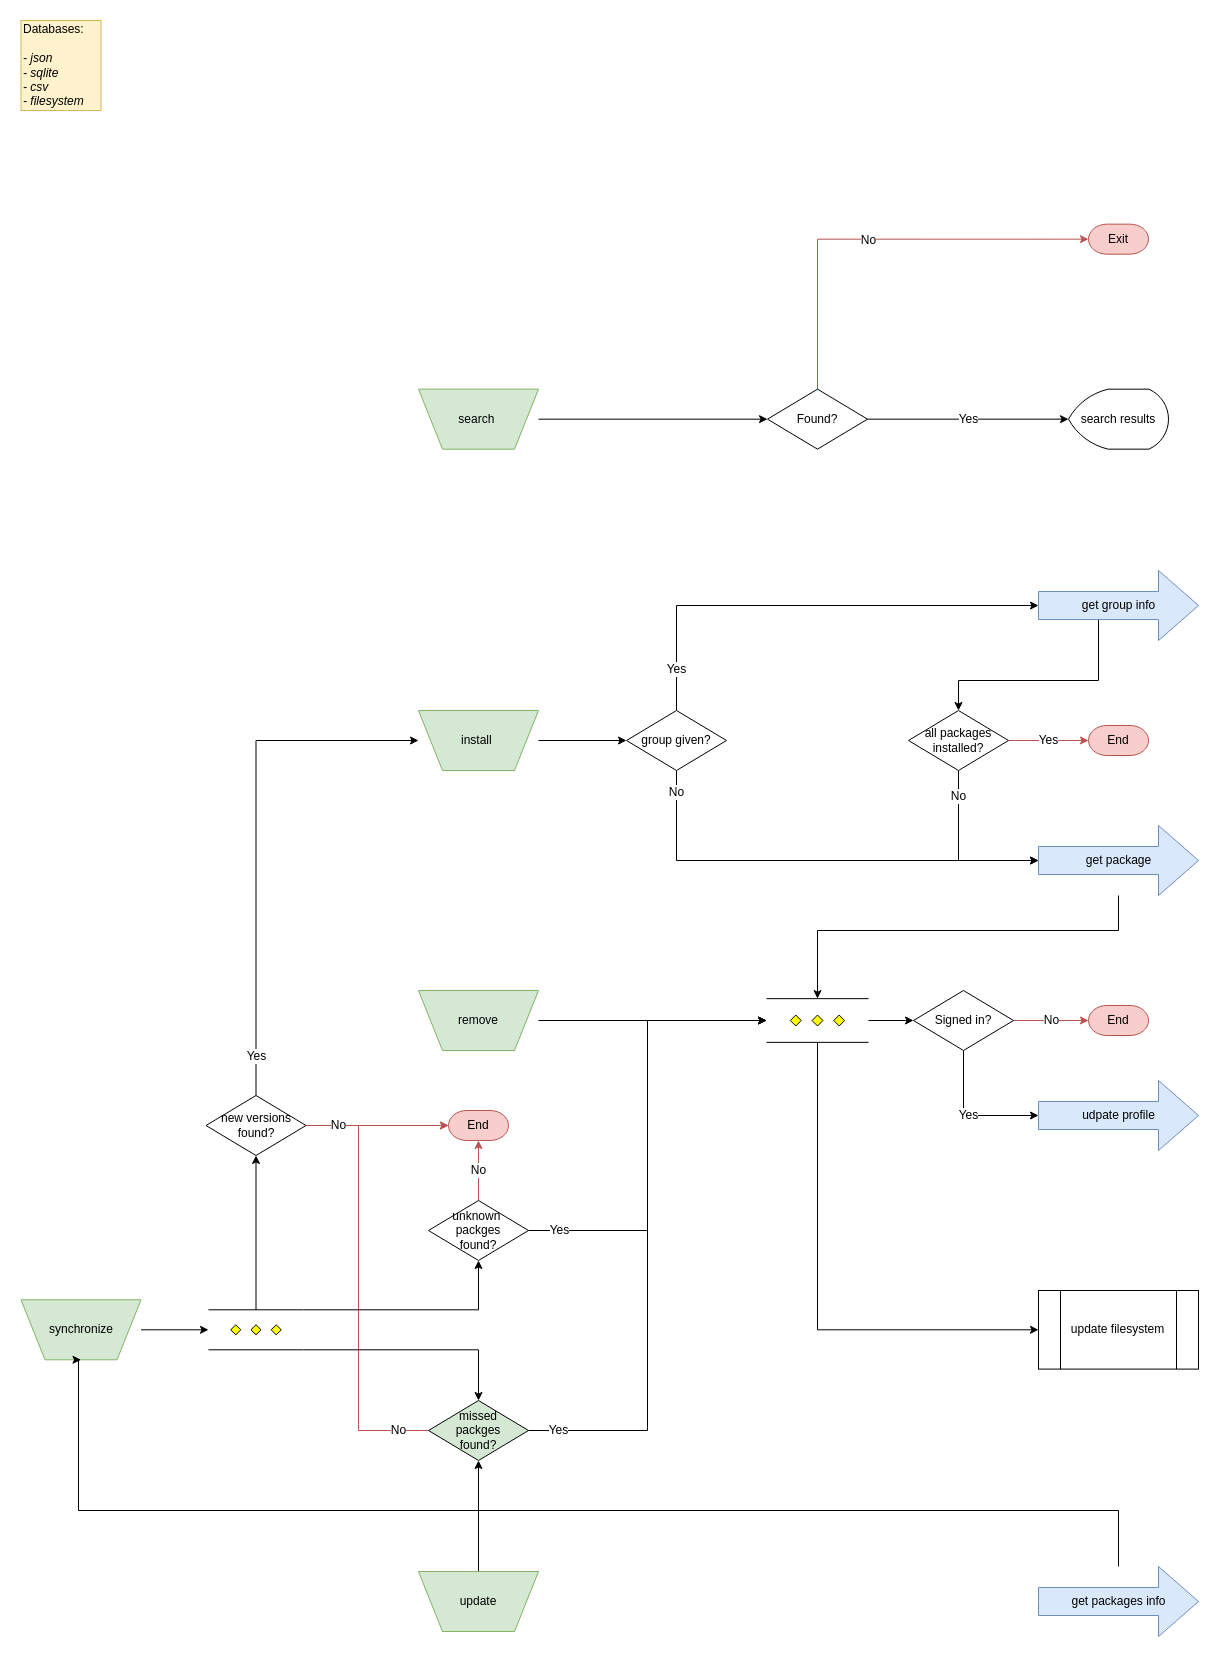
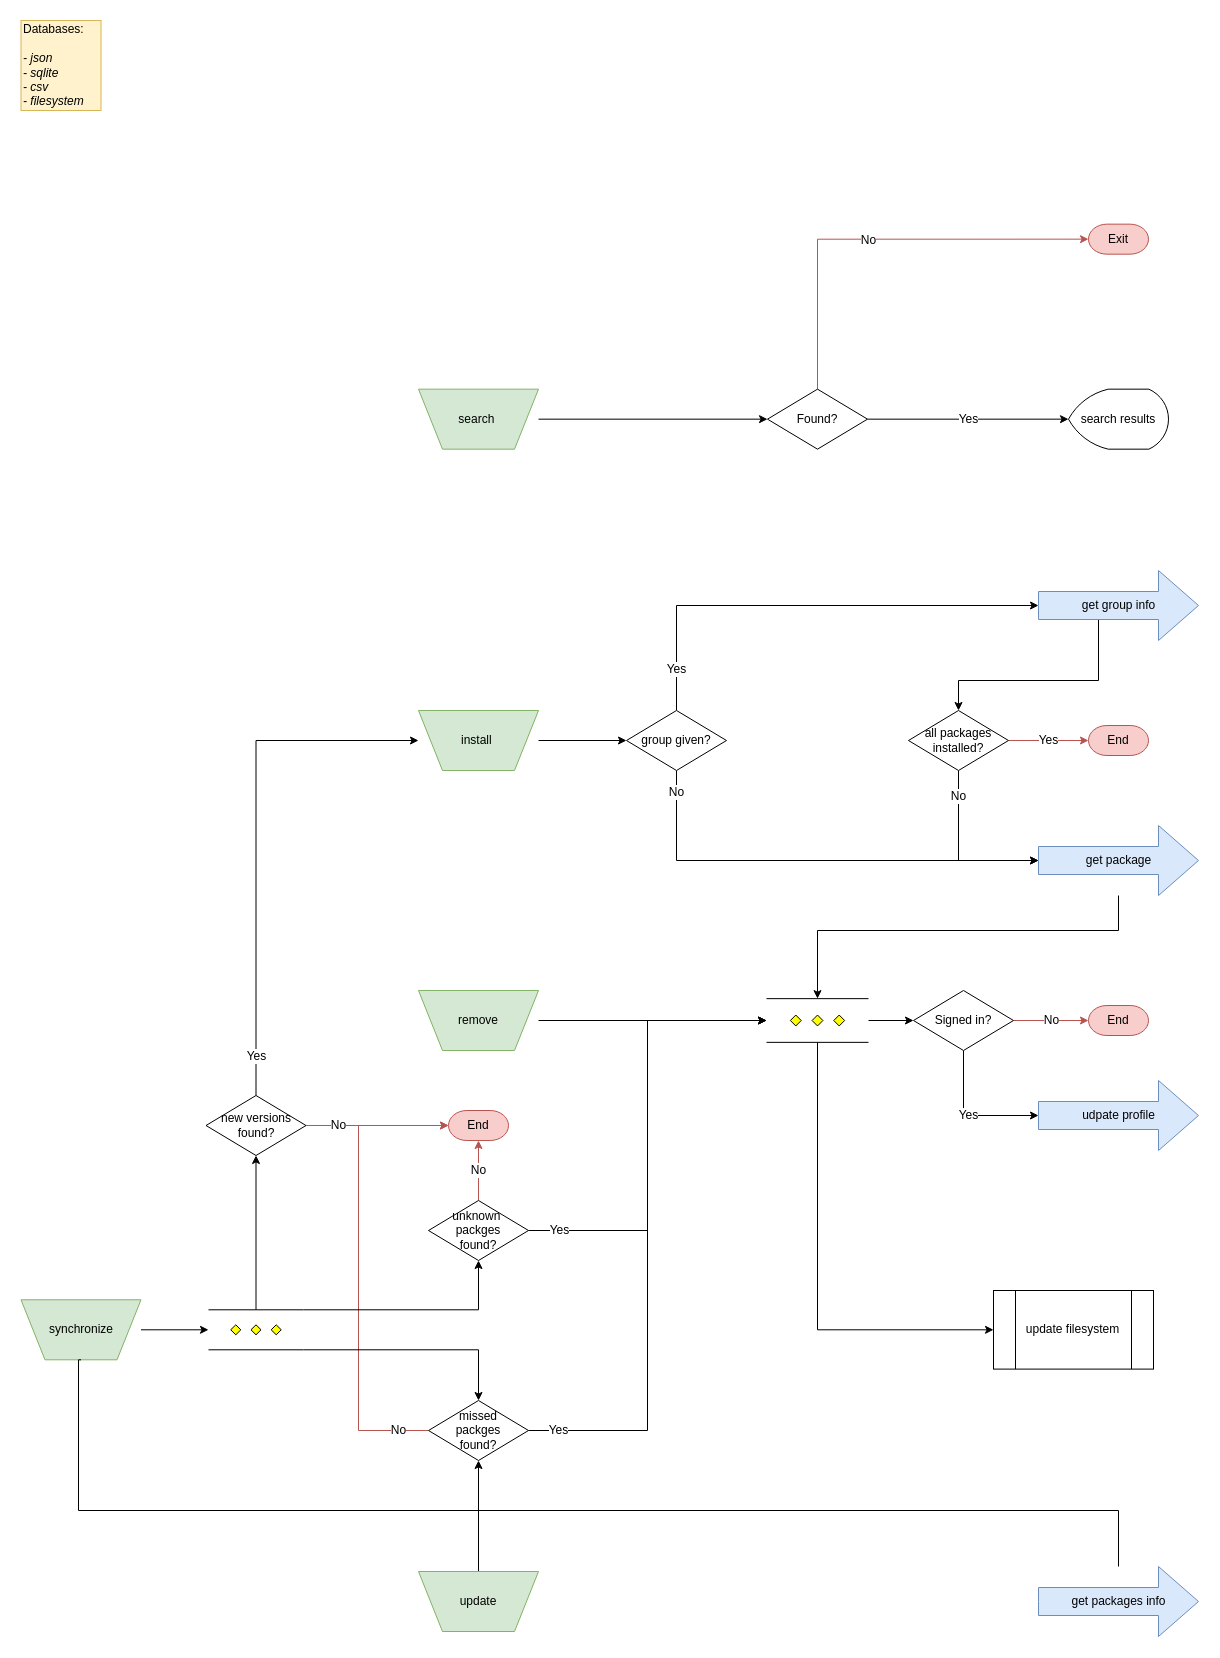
node "update filesystem": moved (1119, 1330) -> (1074, 1330)
edge "get packages info" -> "synchronize": arrowhead classic -> none
node "missed packges found?": fillcolor #d5e8d4 -> #ffffff
